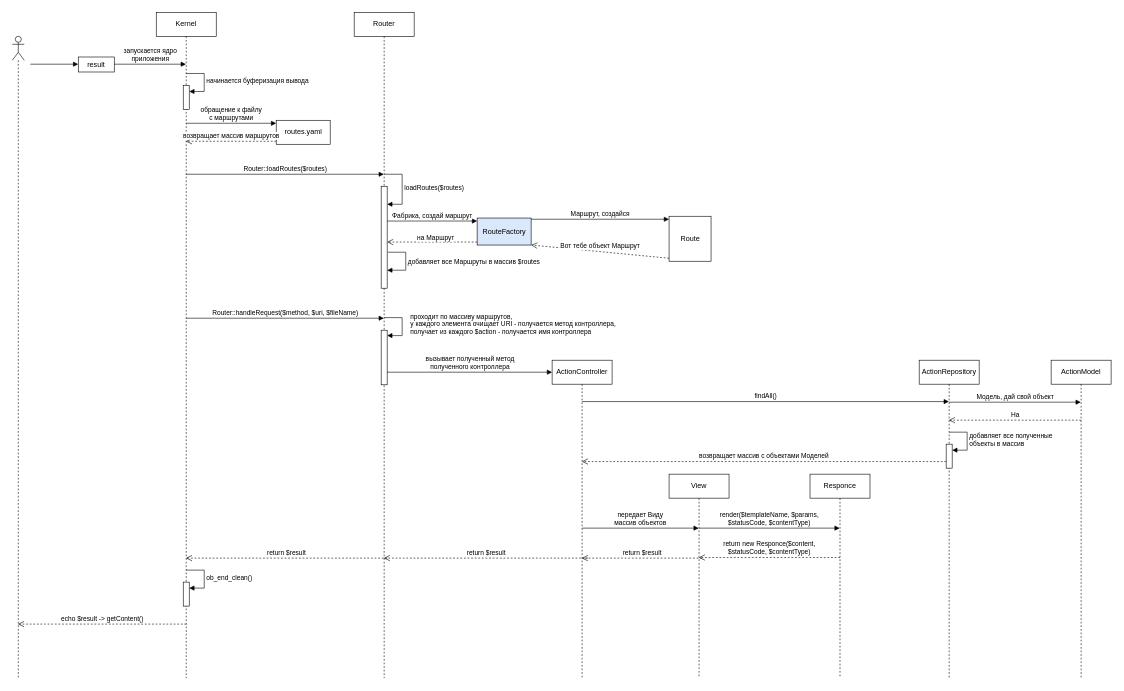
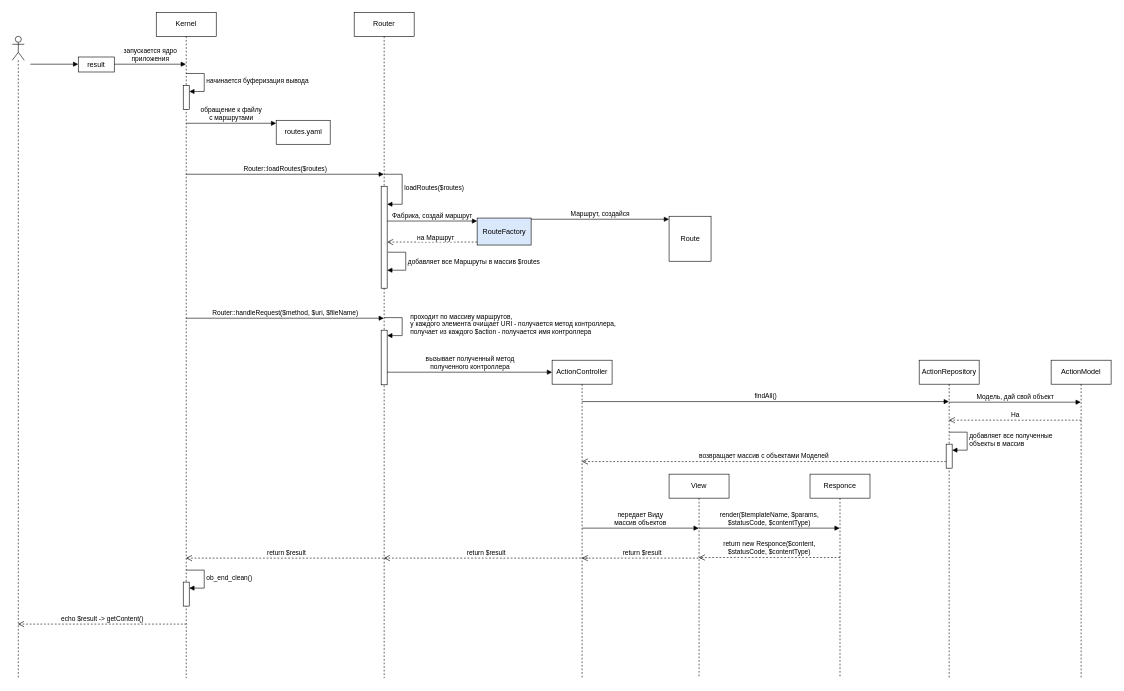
edge "routes.yaml" -> "Kernel": removed, label "возвращает массив маршрутов"
edge "Route" -> "RouteFactory": removed, label "Вот тебе объект Маршрут"
